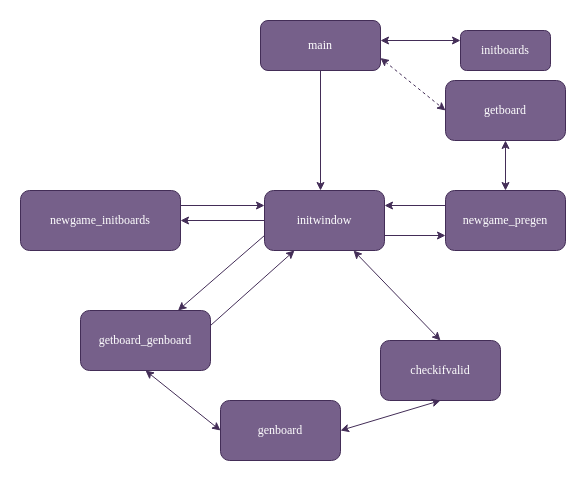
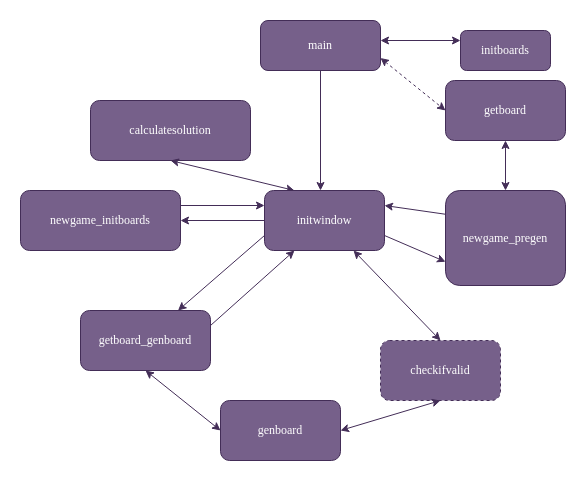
node "calculatesolution": added
edge "calculatesolution" -- "initwindow": added
node "newgame_pregen": size 120x60 -> 120x95
node "checkifvalid": style solid -> dashed
